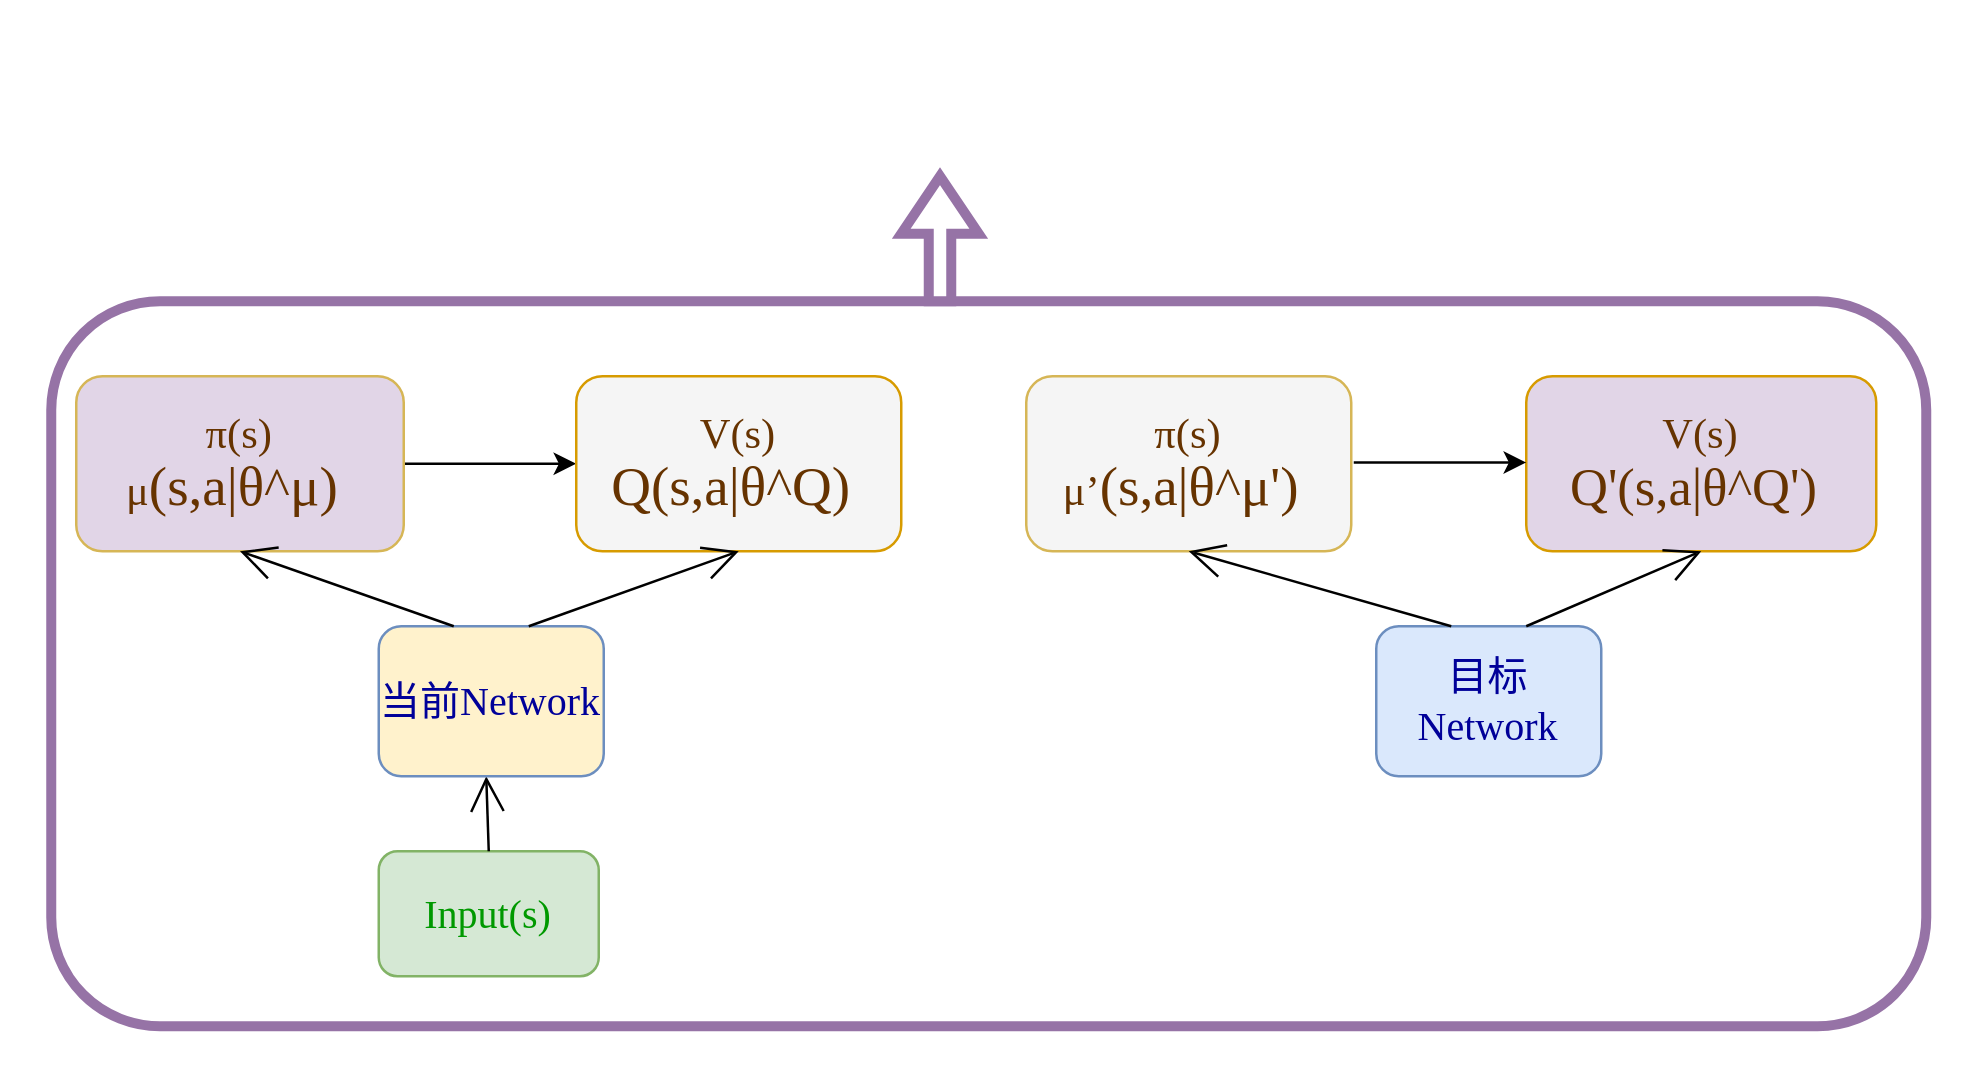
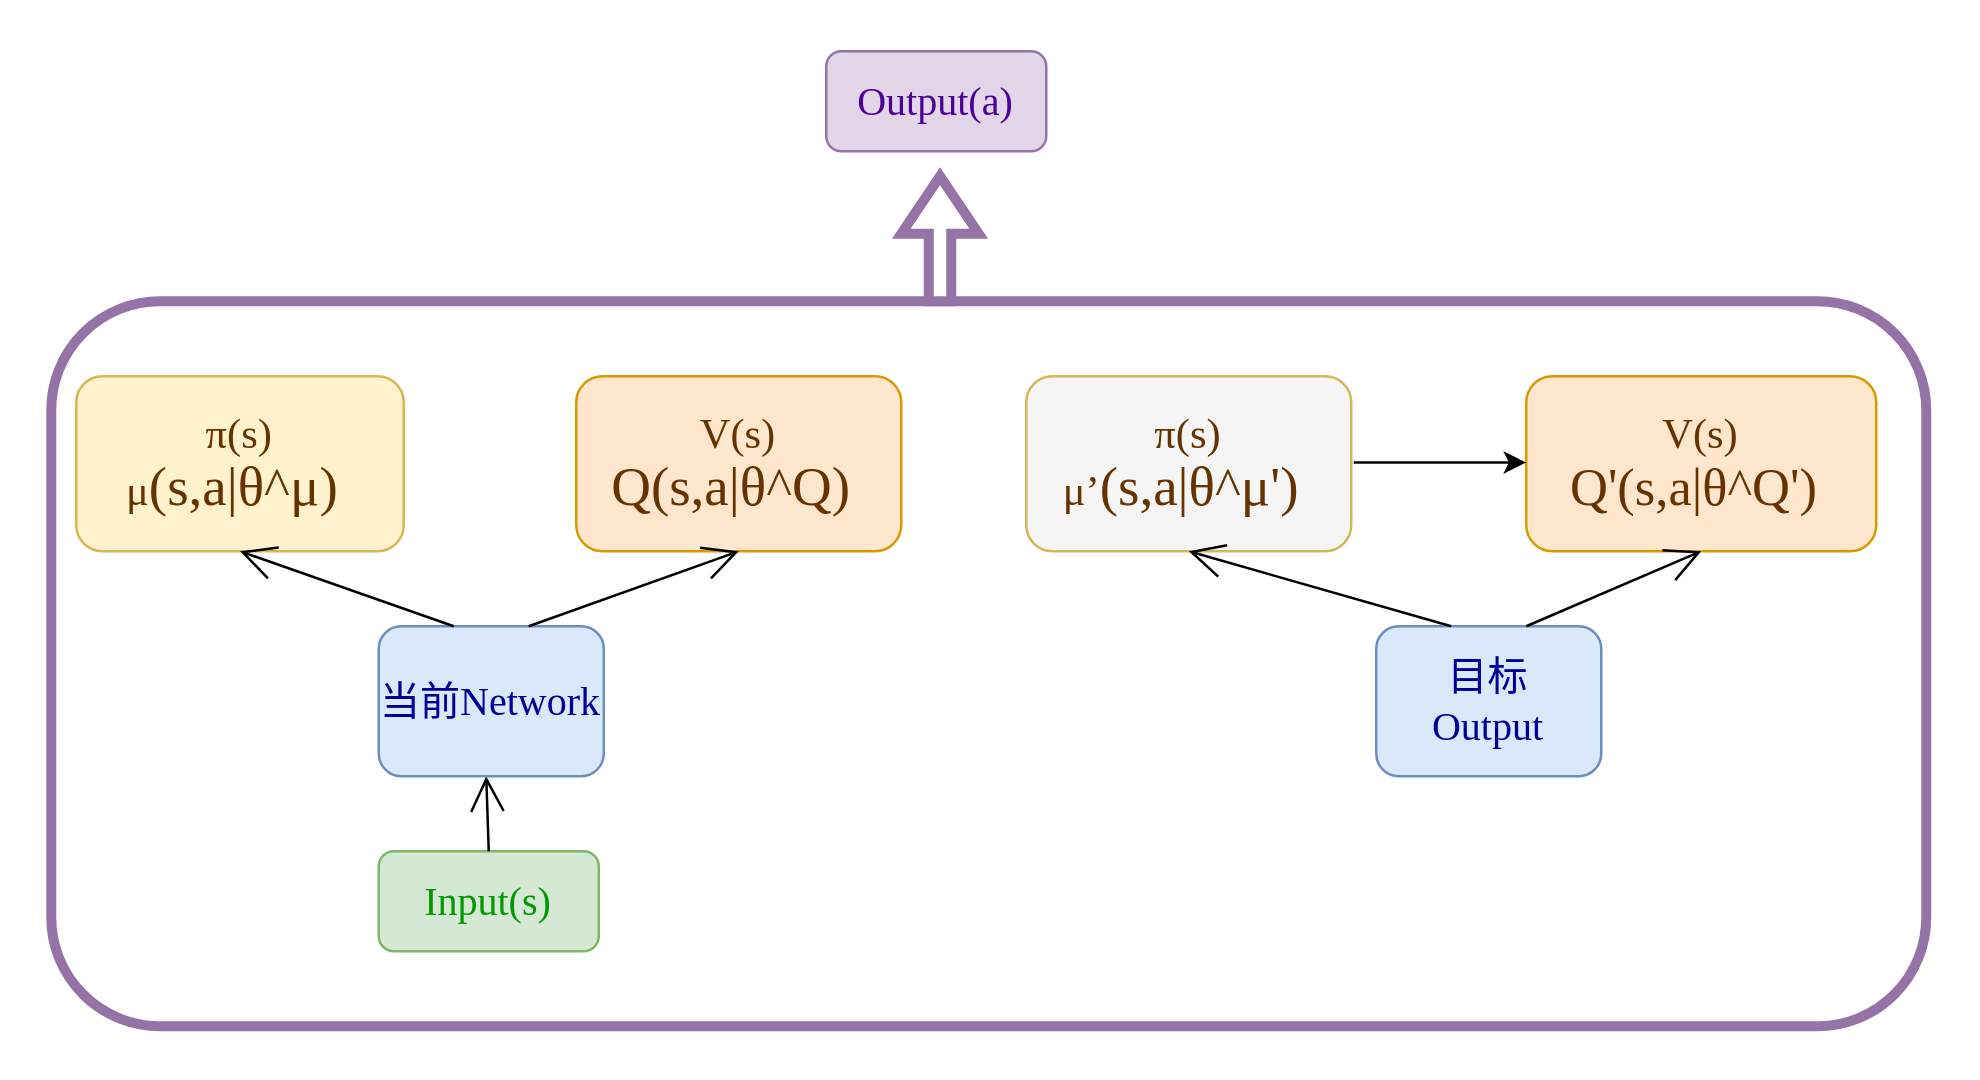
node "Output(a)": added
node "π(s) μ(s,a|θ^μ)": fillcolor #e1d5e7 -> #fff2cc
edge "π(s) μ(s,a|θ^μ)" -> "V(s) Q(s,a|θ^Q)": removed
node "V(s) Q(s,a|θ^Q)": fillcolor #f5f5f5 -> #ffe6cc
node "V(s) Q'(s,a|θ^Q')": fillcolor #e1d5e7 -> #ffe6cc
node "当前Network": fillcolor #fff2cc -> #dae8fc
node "目标 Network": label "目标 Network" -> "目标 Output"
node "Input(s)": size 220x125 -> 220x100
